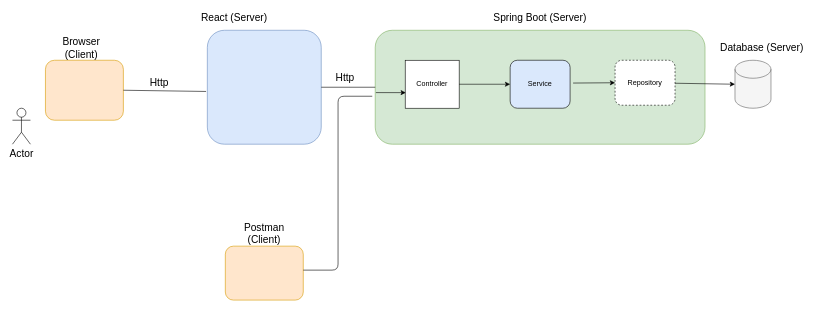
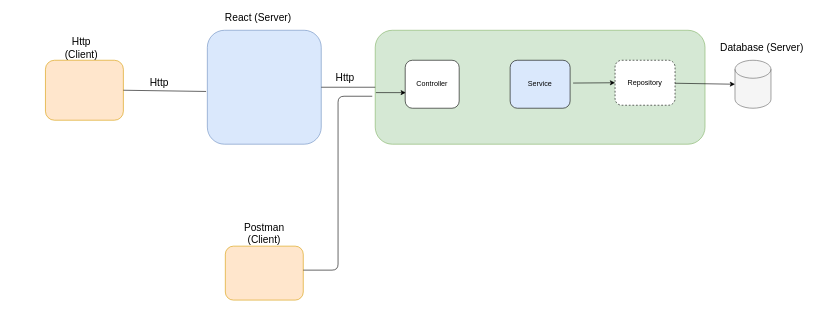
node "React (Server)": moved (234, 18) -> (258, 18)
node "Spring Boot (Server)": removed
node "Browser (Client)": label "Browser (Client)" -> "Http (Client)"
node "Controller": shape rectangle -> rounded rectangle
edge "Controller" -> "Service": removed
node "Actor": removed
